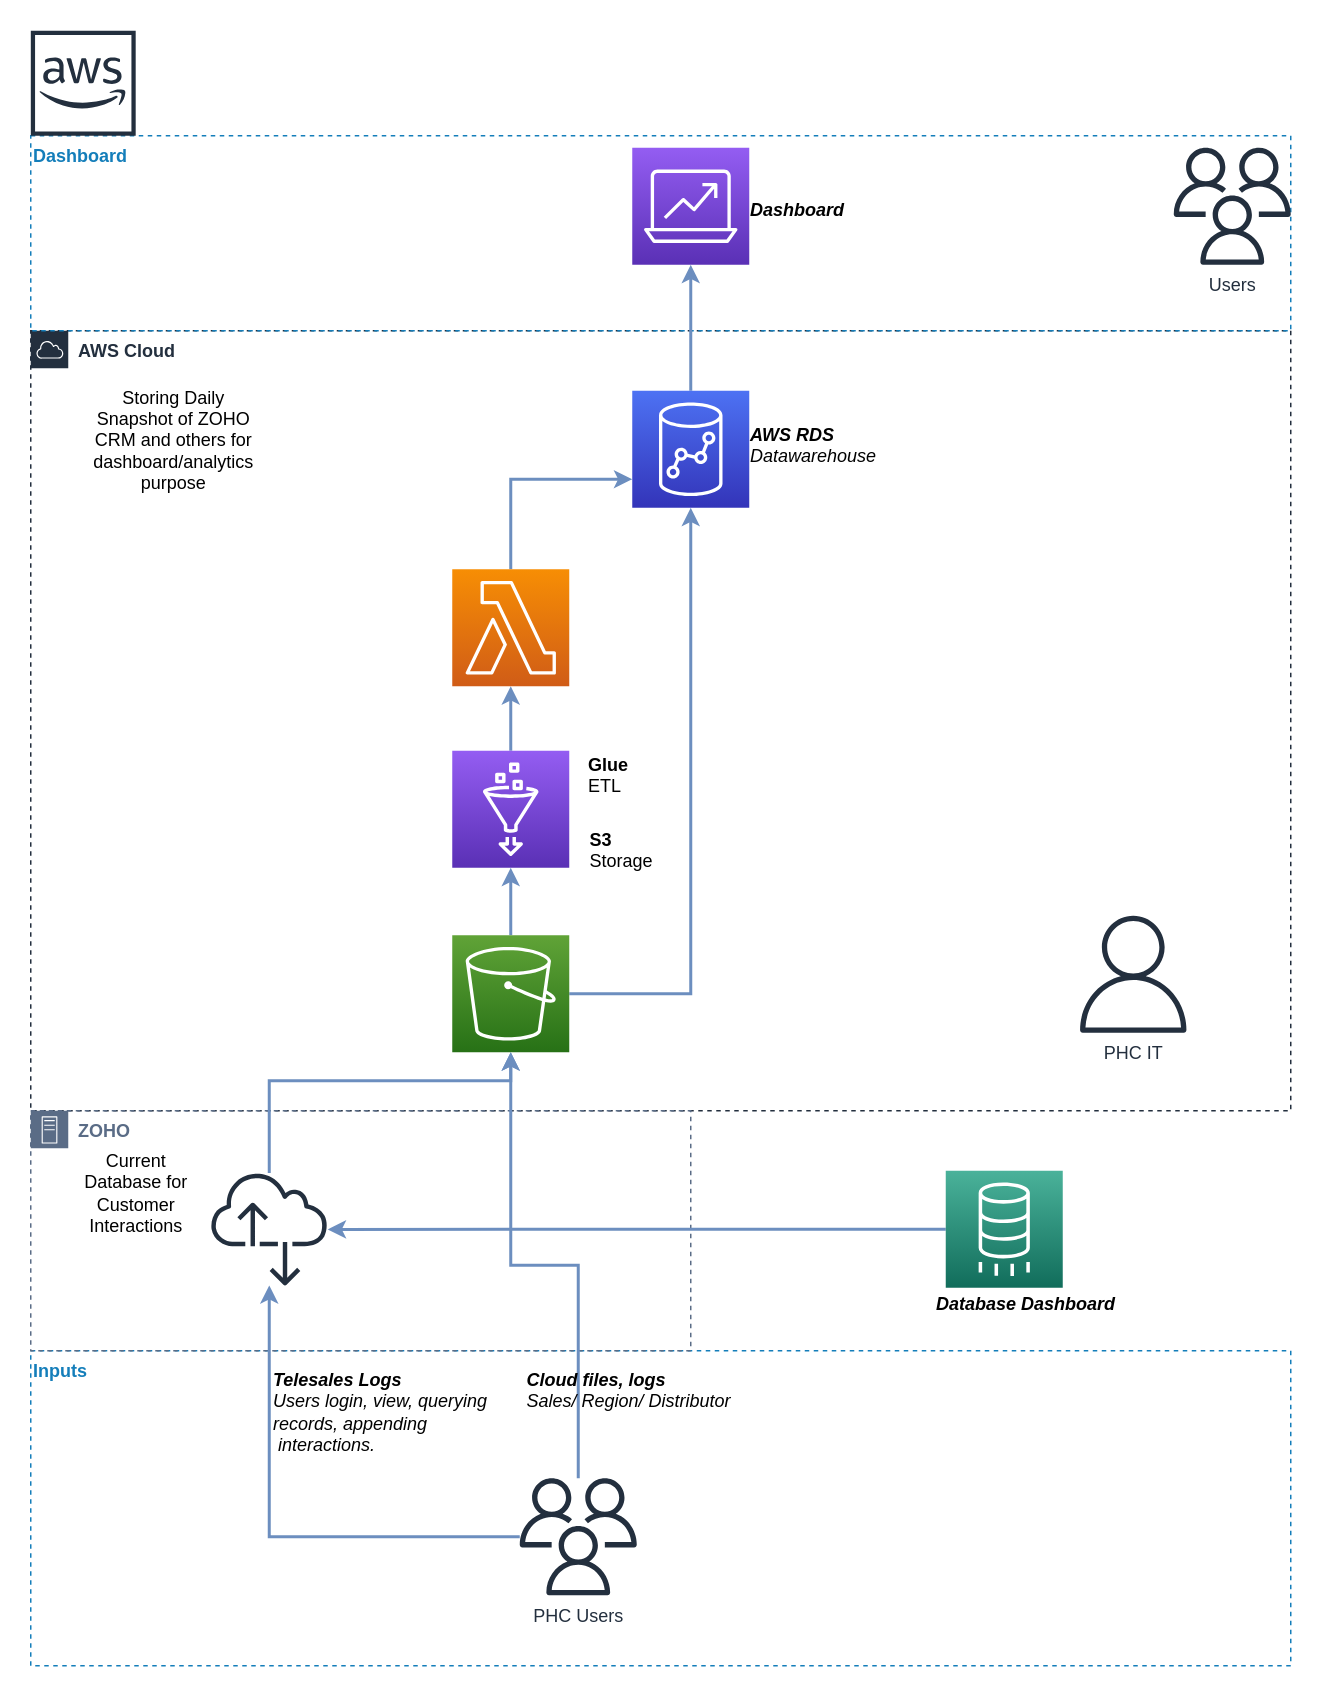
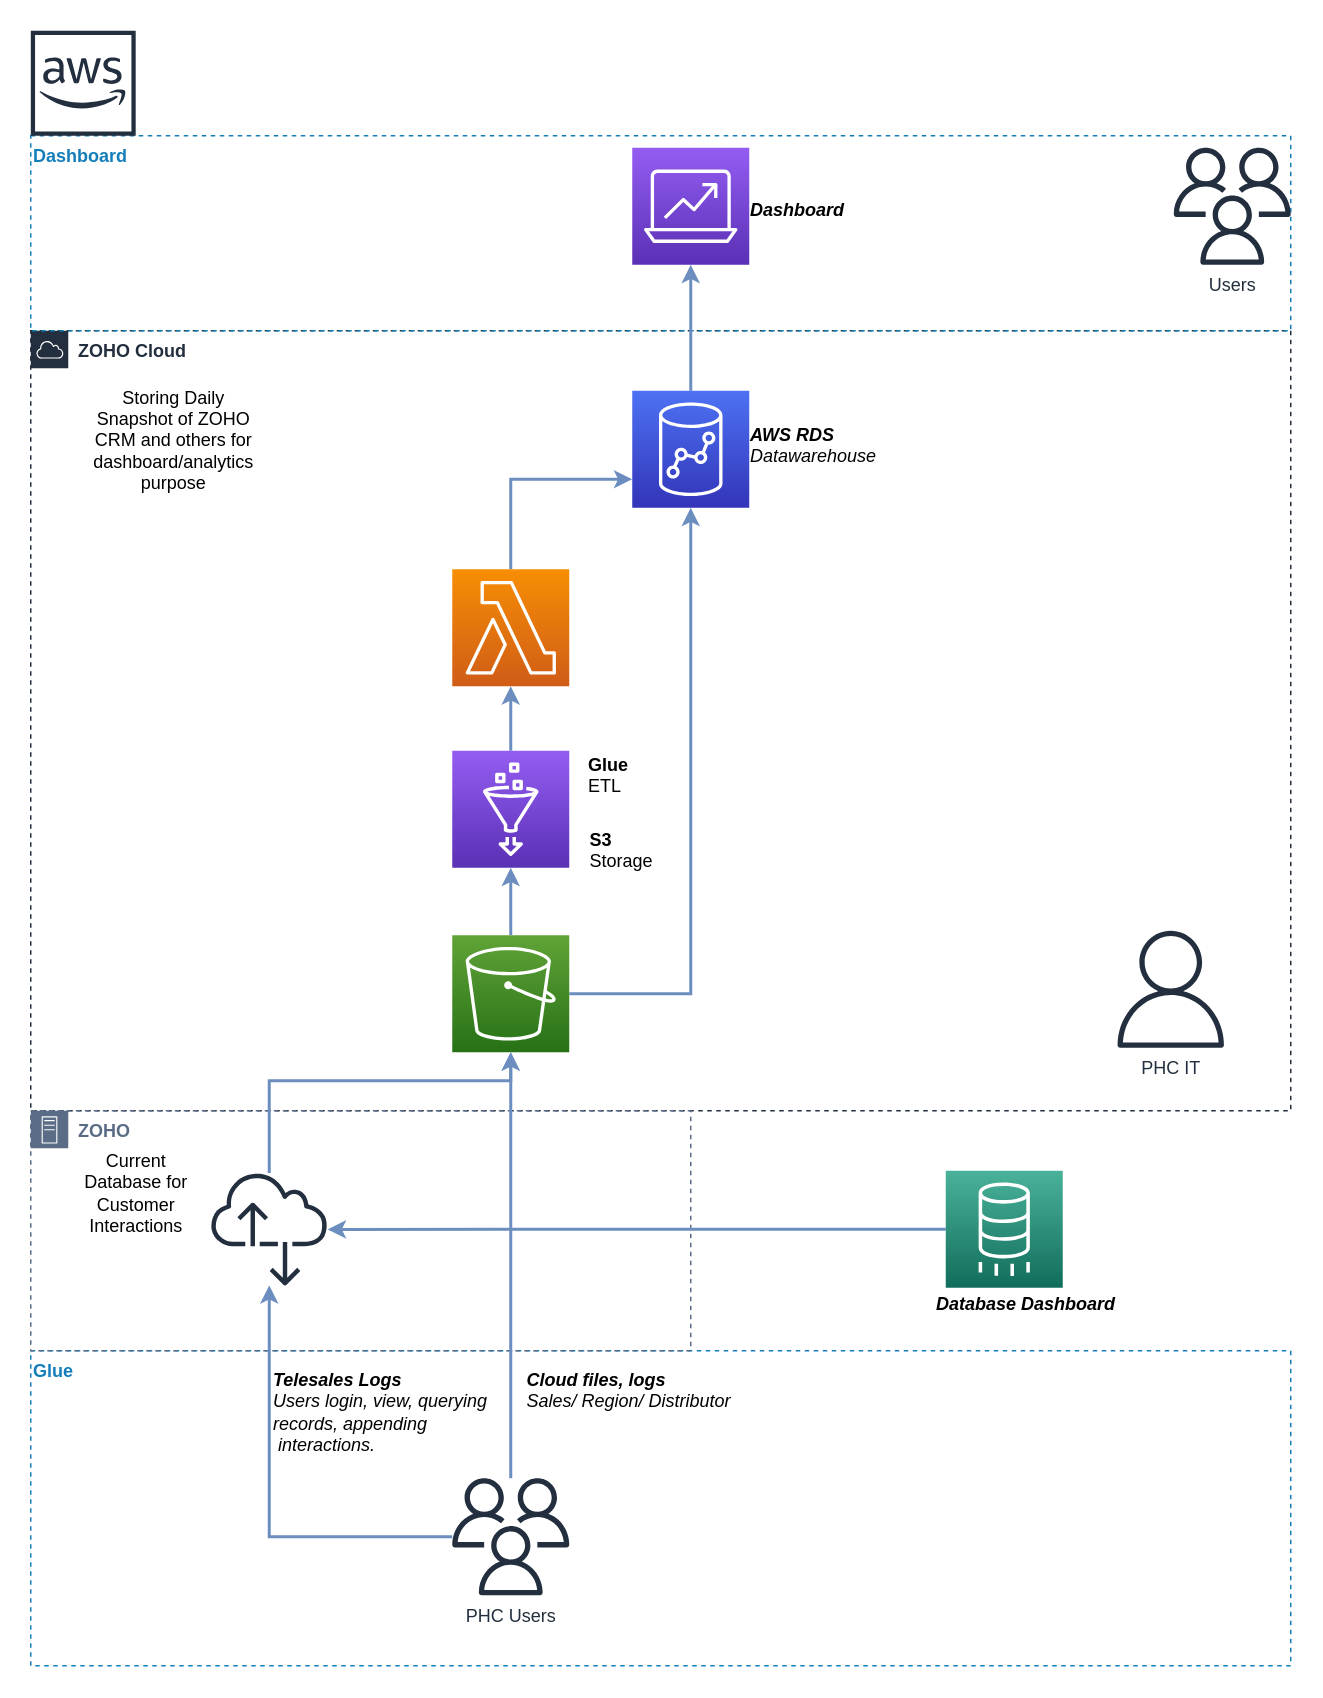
node "AWS Cloud": label "AWS Cloud" -> "ZOHO Cloud"
node "PHC IT": moved (1133, 974) -> (1171, 989)
node "Inputs": label "Inputs" -> "Glue"
node "PHC Users": moved (578, 1537) -> (511, 1537)
